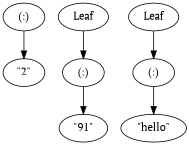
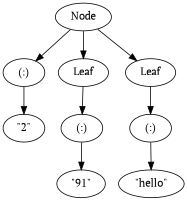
node "Node": added
